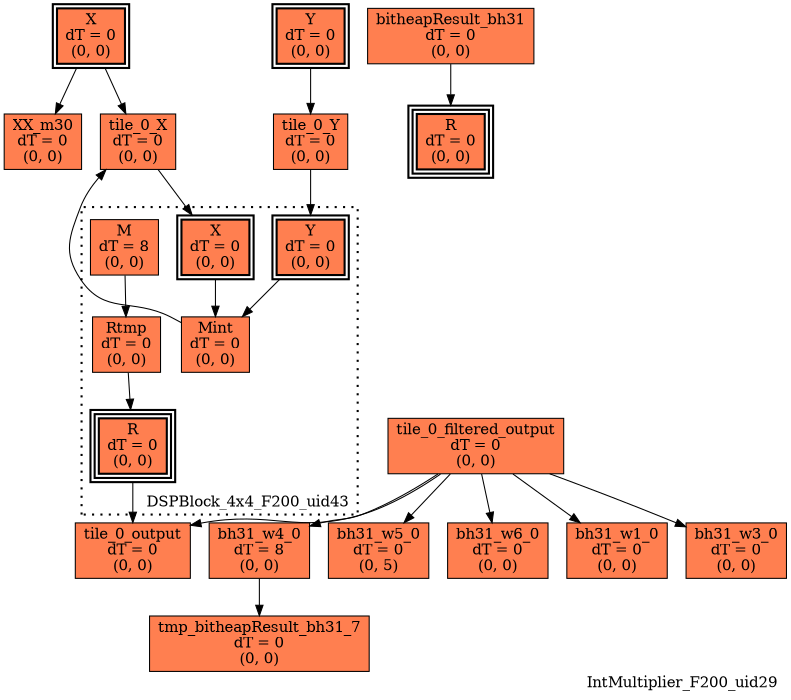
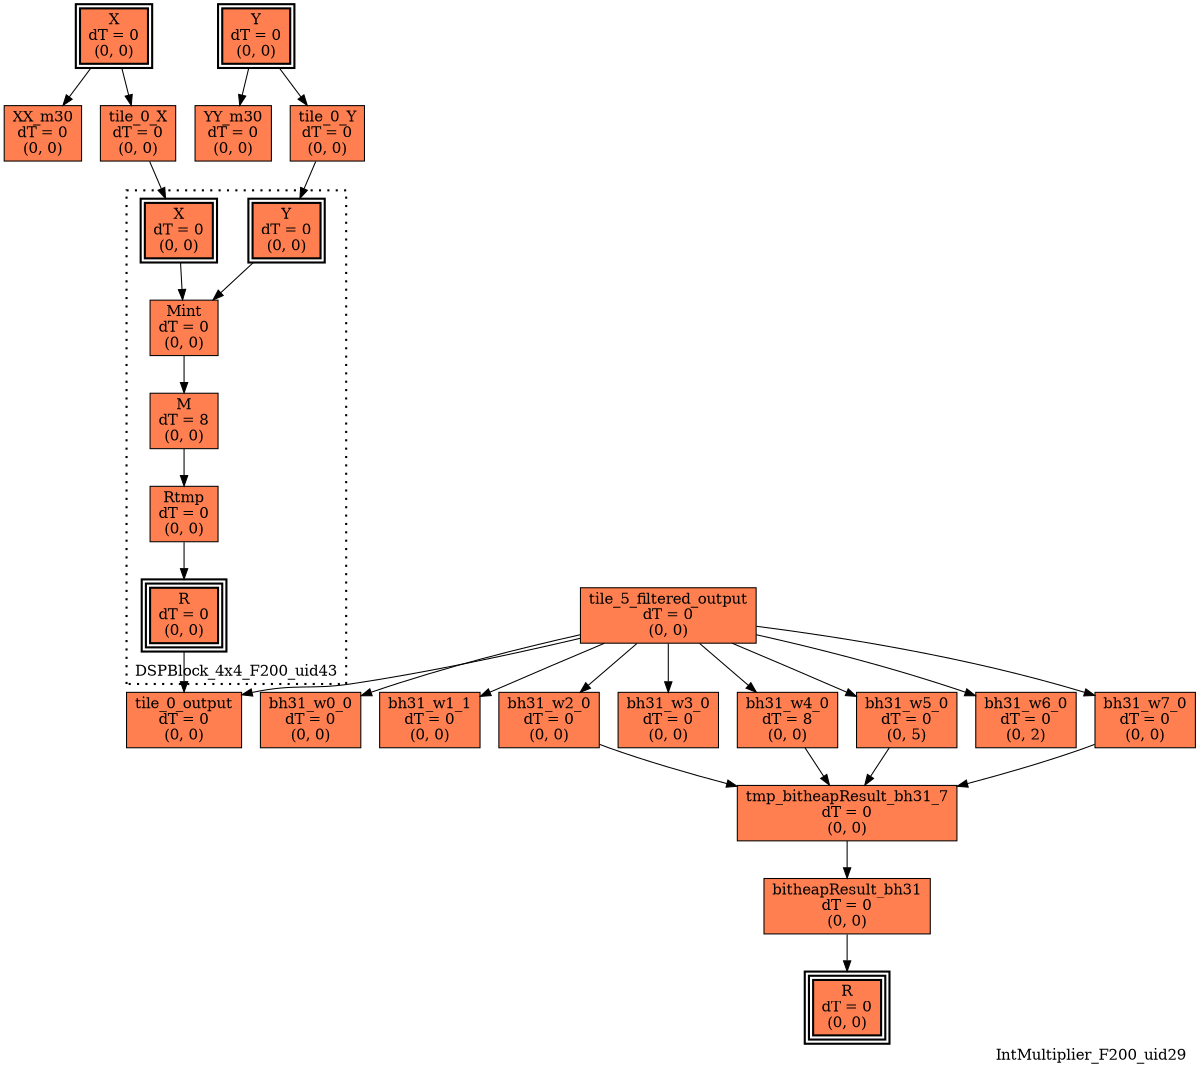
node "YY_m30 dT = 0 (0, 0)": added
edge "Mint dT = 0 (0, 0)" -> "tile_0_X dT = 0 (0, 0)": now "Mint dT = 0 (0, 0)" -> "M dT = 8 (0, 0)"
node "tile_0_filtered_output dT = 0 (0, 0)": label "tile_0_filtered_output dT = 0 (0, 0)" -> "tile_5_filtered_output dT = 0 (0, 0)"
node "bh31_w6_0 dT = 0 (0, 0)": label "bh31_w6_0 dT = 0 (0, 0)" -> "bh31_w6_0 dT = 0 (0, 2)"
node "bh31_w1_0 dT = 0 (0, 0)": label "bh31_w1_0 dT = 0 (0, 0)" -> "bh31_w1_1 dT = 0 (0, 0)"
node "bh31_w0_0 dT = 0 (0, 0)": added
node "bh31_w2_0 dT = 0 (0, 0)": added
node "bh31_w7_0 dT = 0 (0, 0)": added
edge "bh31_w5_0 dT = 0 (0, 5)" -> "tmp_bitheapResult_bh31_7 dT = 0 (0, 0)": added
edge "tmp_bitheapResult_bh31_7 dT = 0 (0, 0)" -> "bitheapResult_bh31 dT = 0 (0, 0)": added
